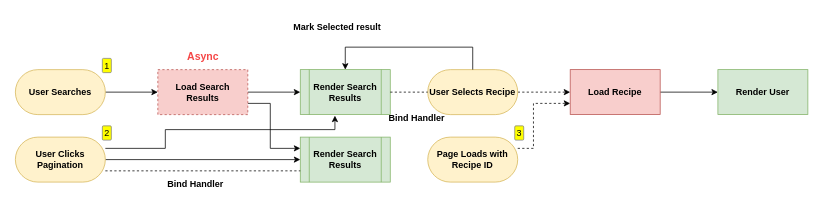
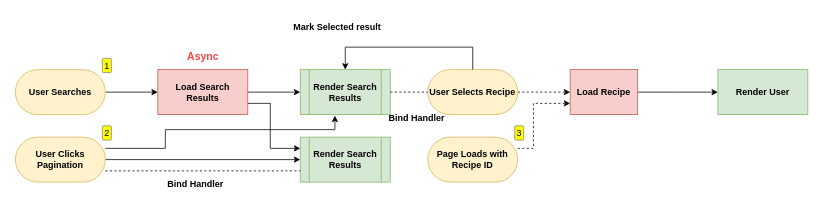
node "Load Search Results": style dashed -> solid
node "Load Recipe": size 90x45 -> 68x45
